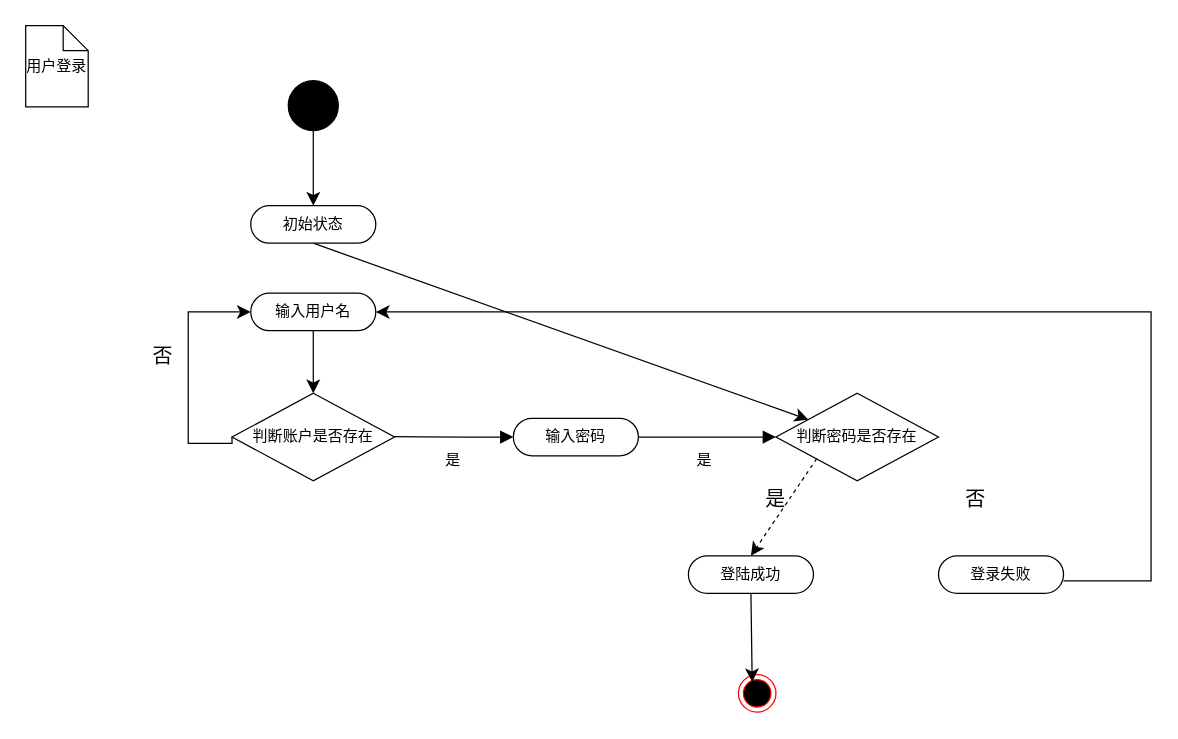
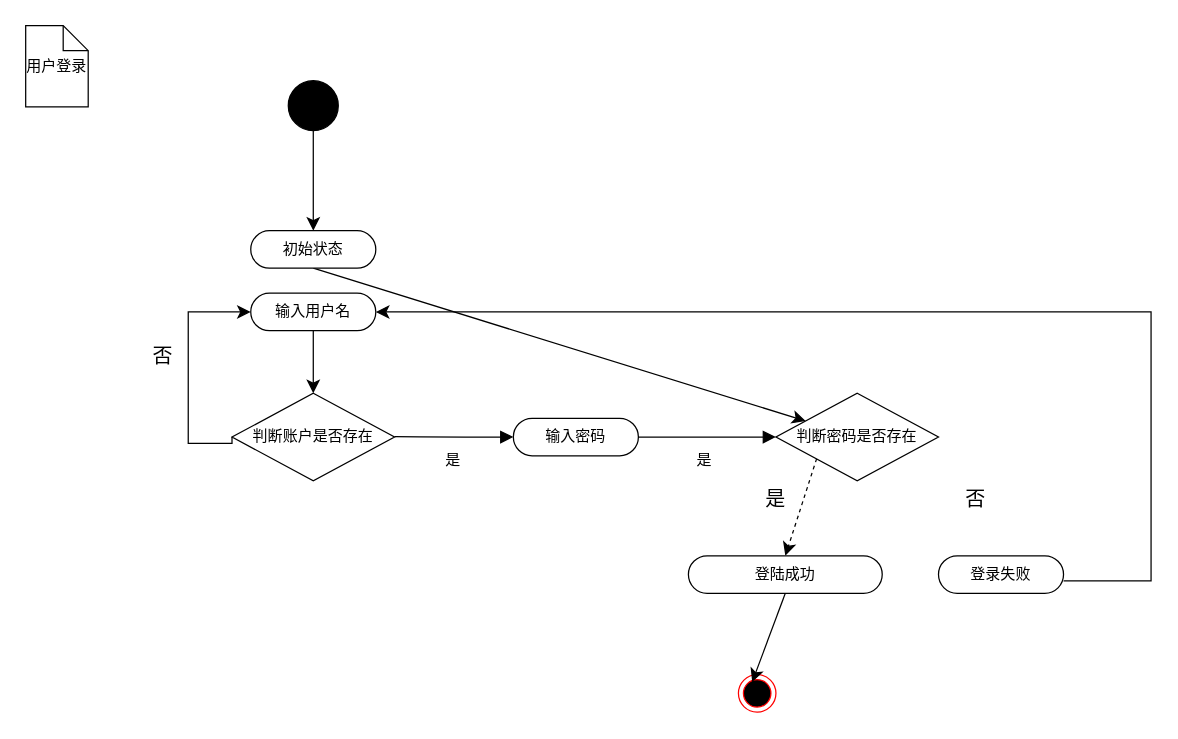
node "初始状态": moved (313, 224) -> (313, 249)
node "登陆成功": size 125x38 -> 194x38
